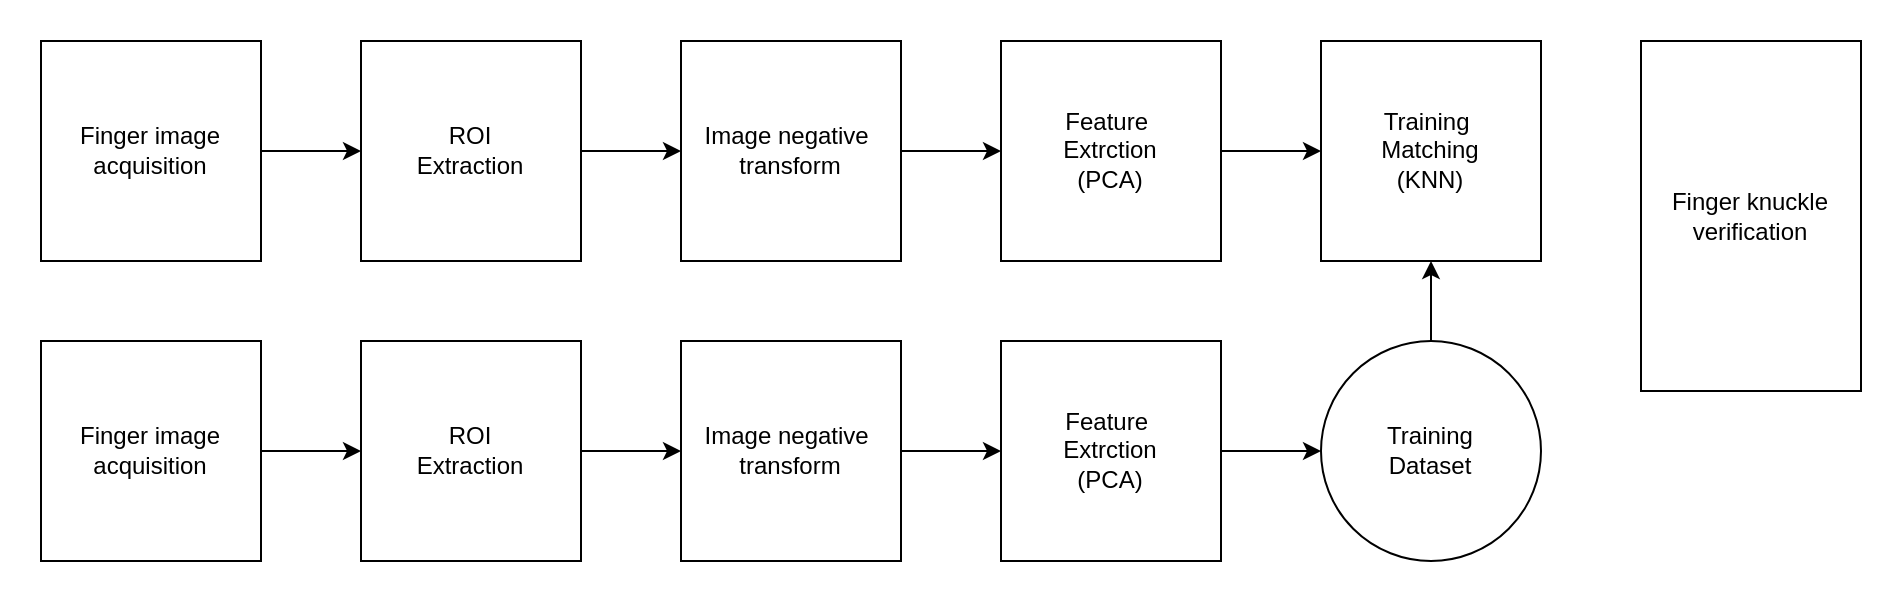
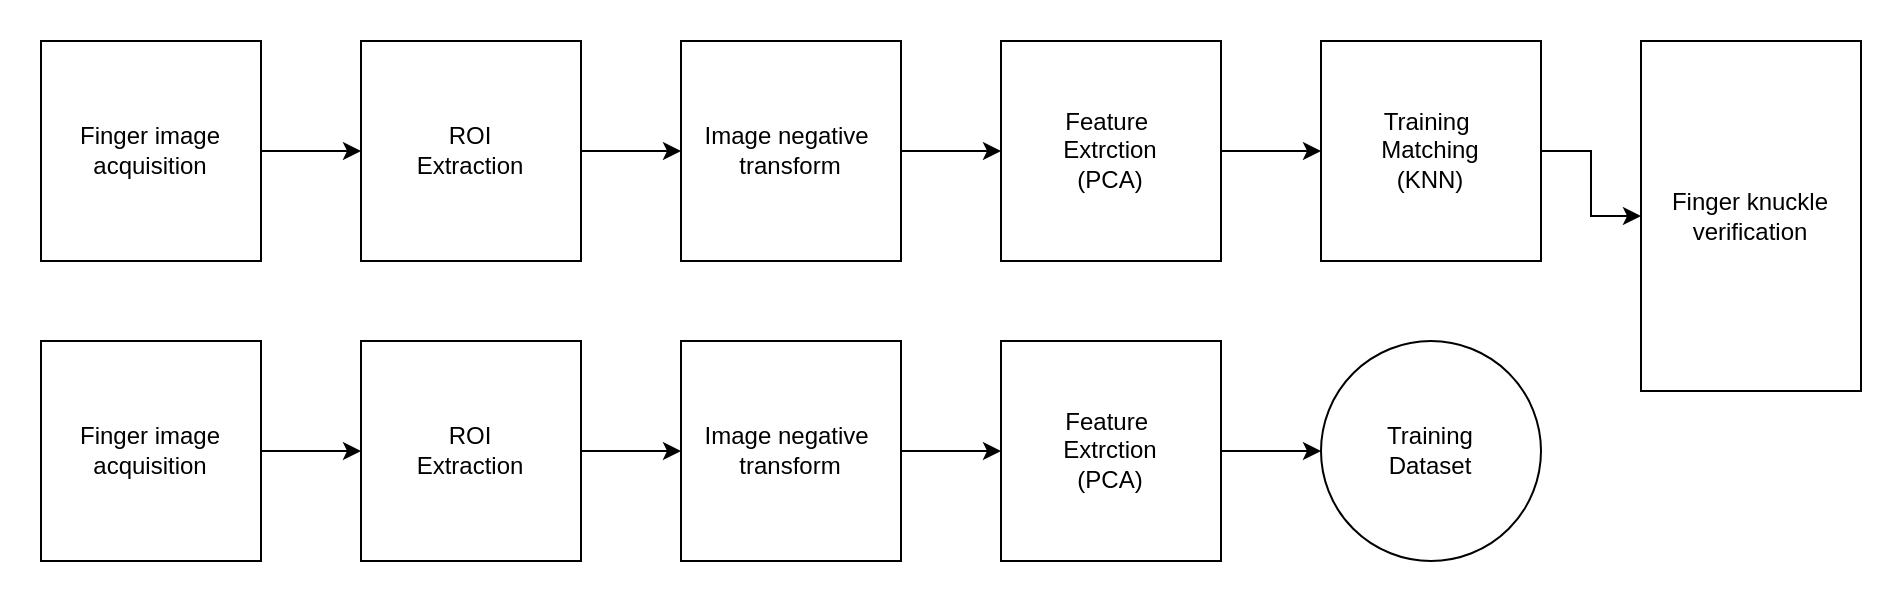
edge "Training Matching (KNN)" -> "Finger knuckle verification": added
edge "Training Dataset" -> "Training Matching (KNN)": removed
